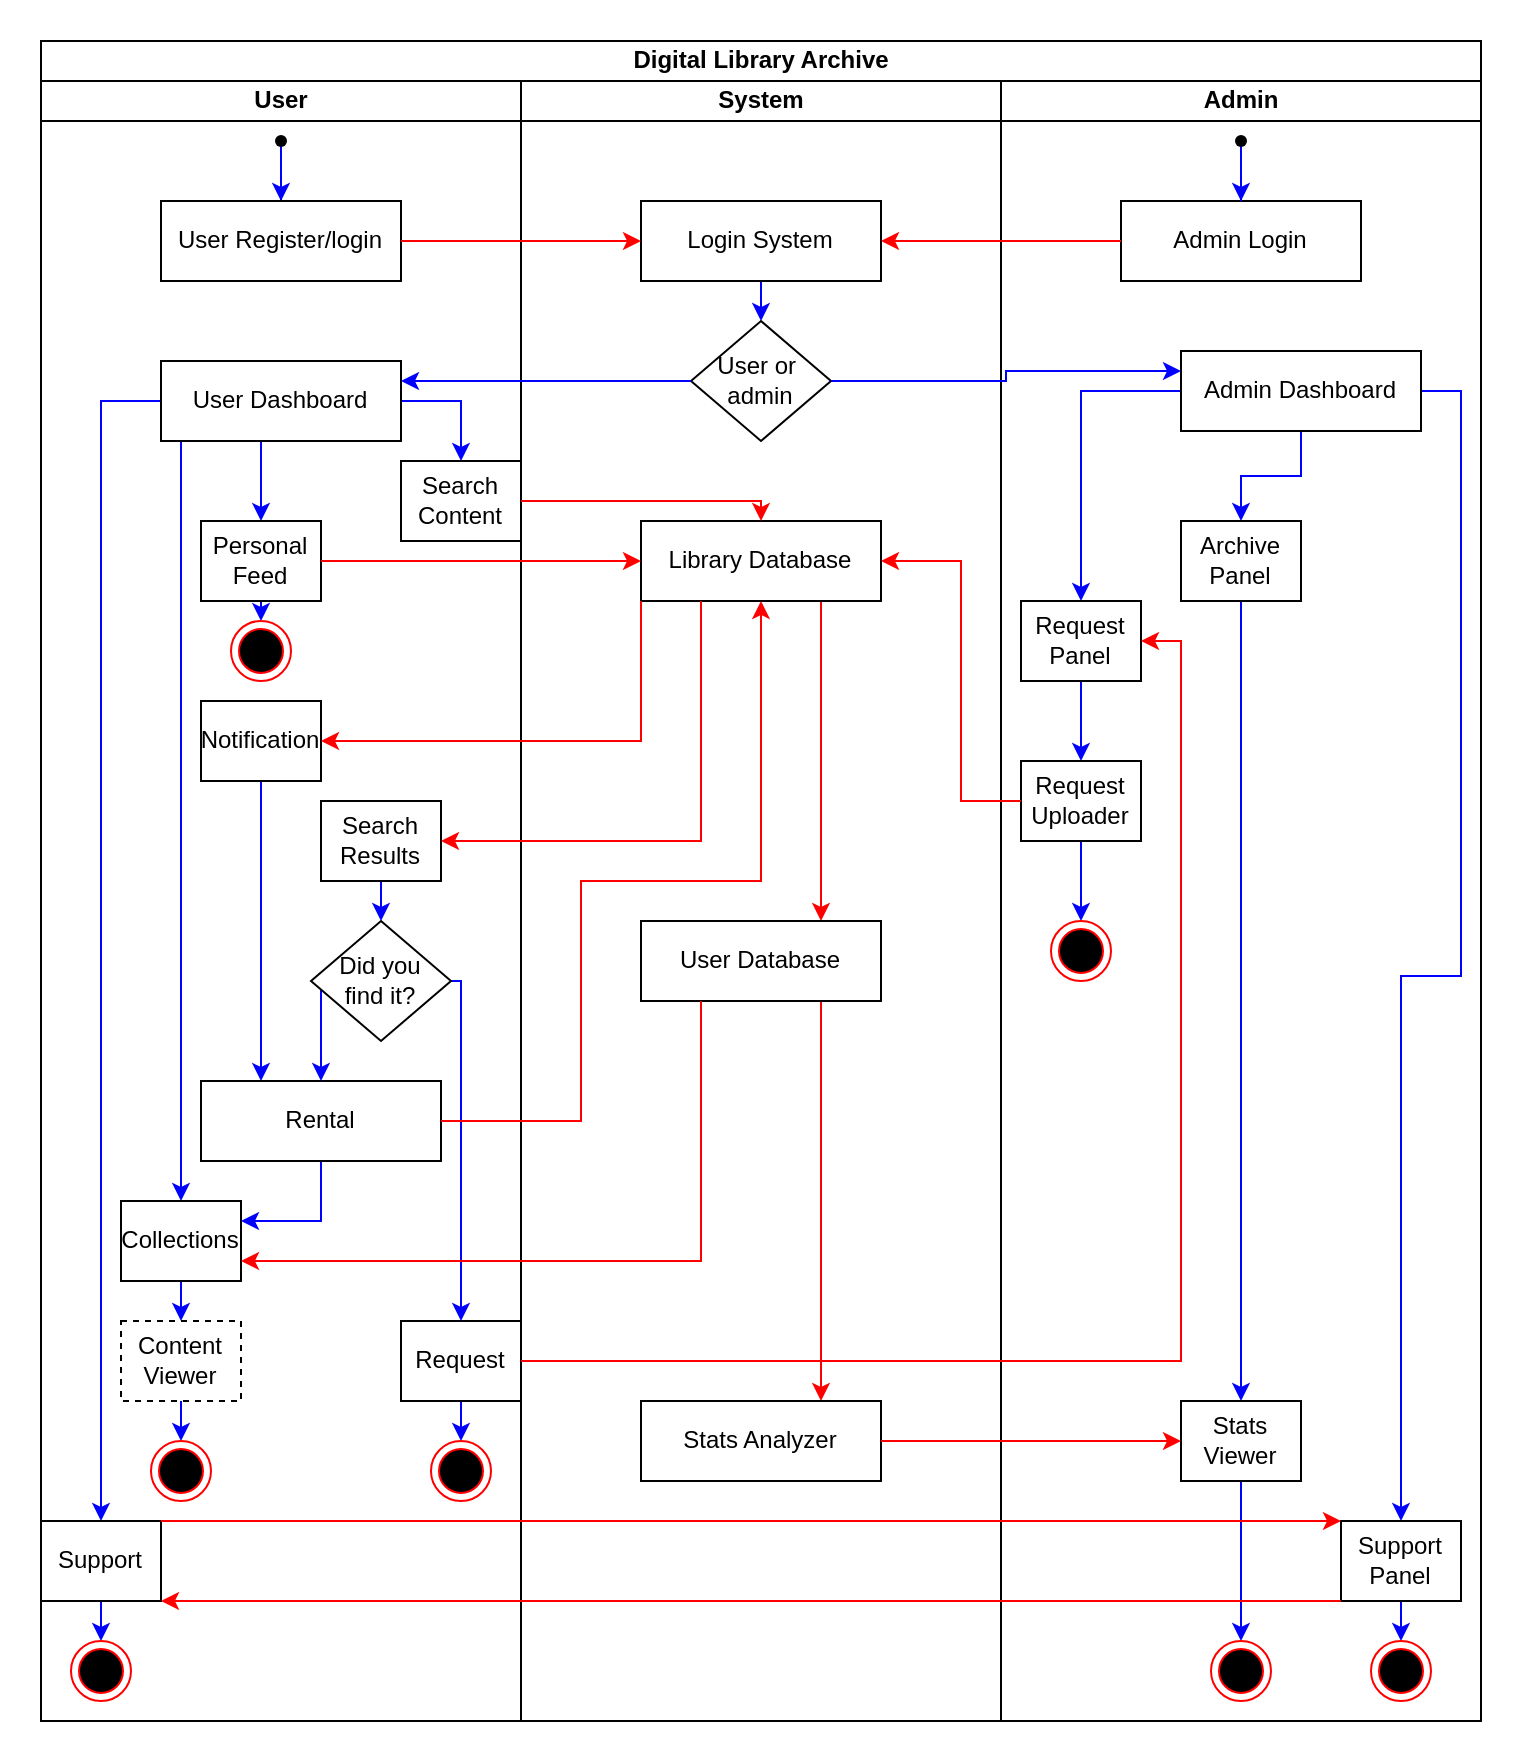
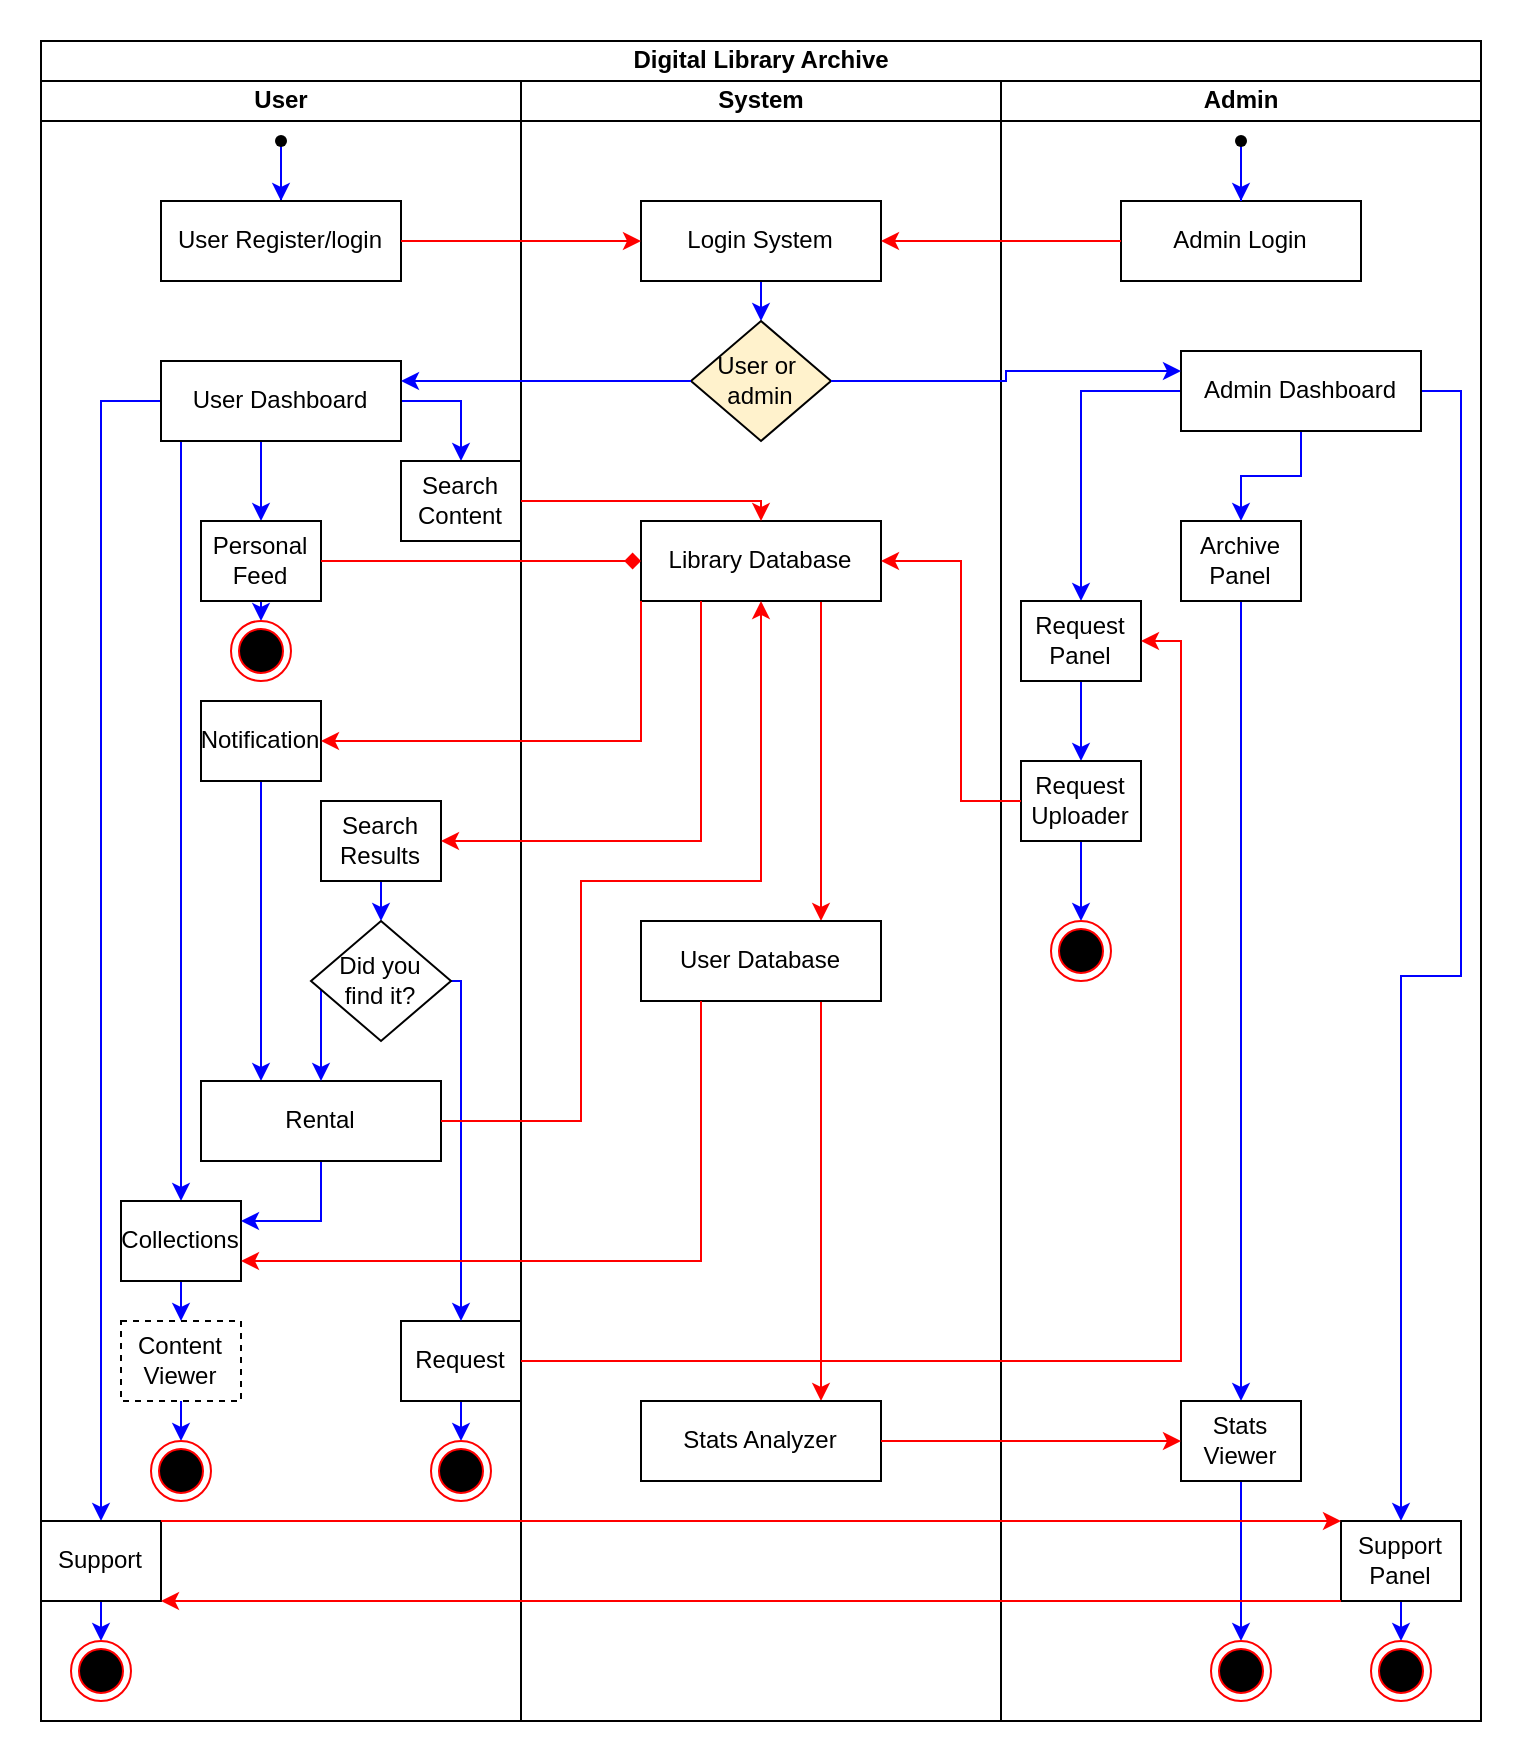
node "User or admin": fillcolor #ffffff -> #fff2cc
edge "Personal Feed" -> "Library Database": arrowhead classic -> diamond
